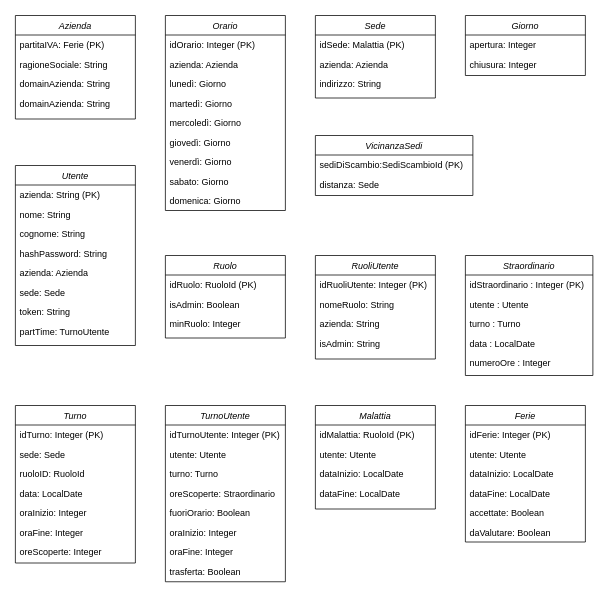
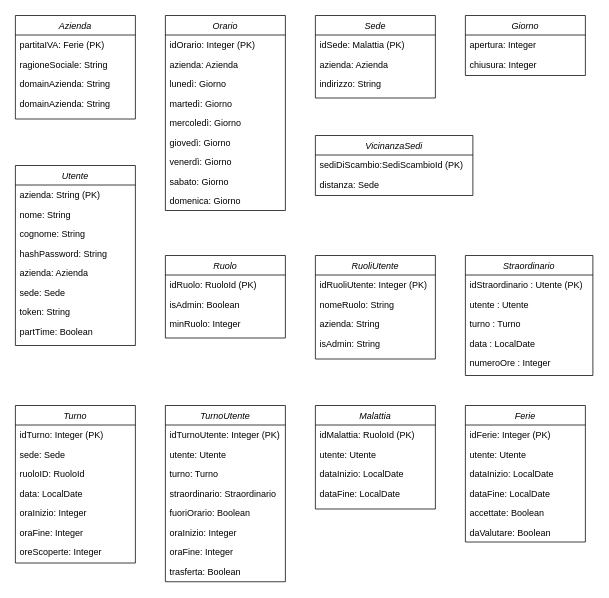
node "idStraordinario : Integer (PK)": label "idStraordinario : Integer (PK)" -> "idStraordinario : Utente (PK)"
node "partTime: TurnoUtente": label "partTime: TurnoUtente" -> "partTime: Boolean"
node "oreScoperte: Straordinario": label "oreScoperte: Straordinario" -> "straordinario: Straordinario"
